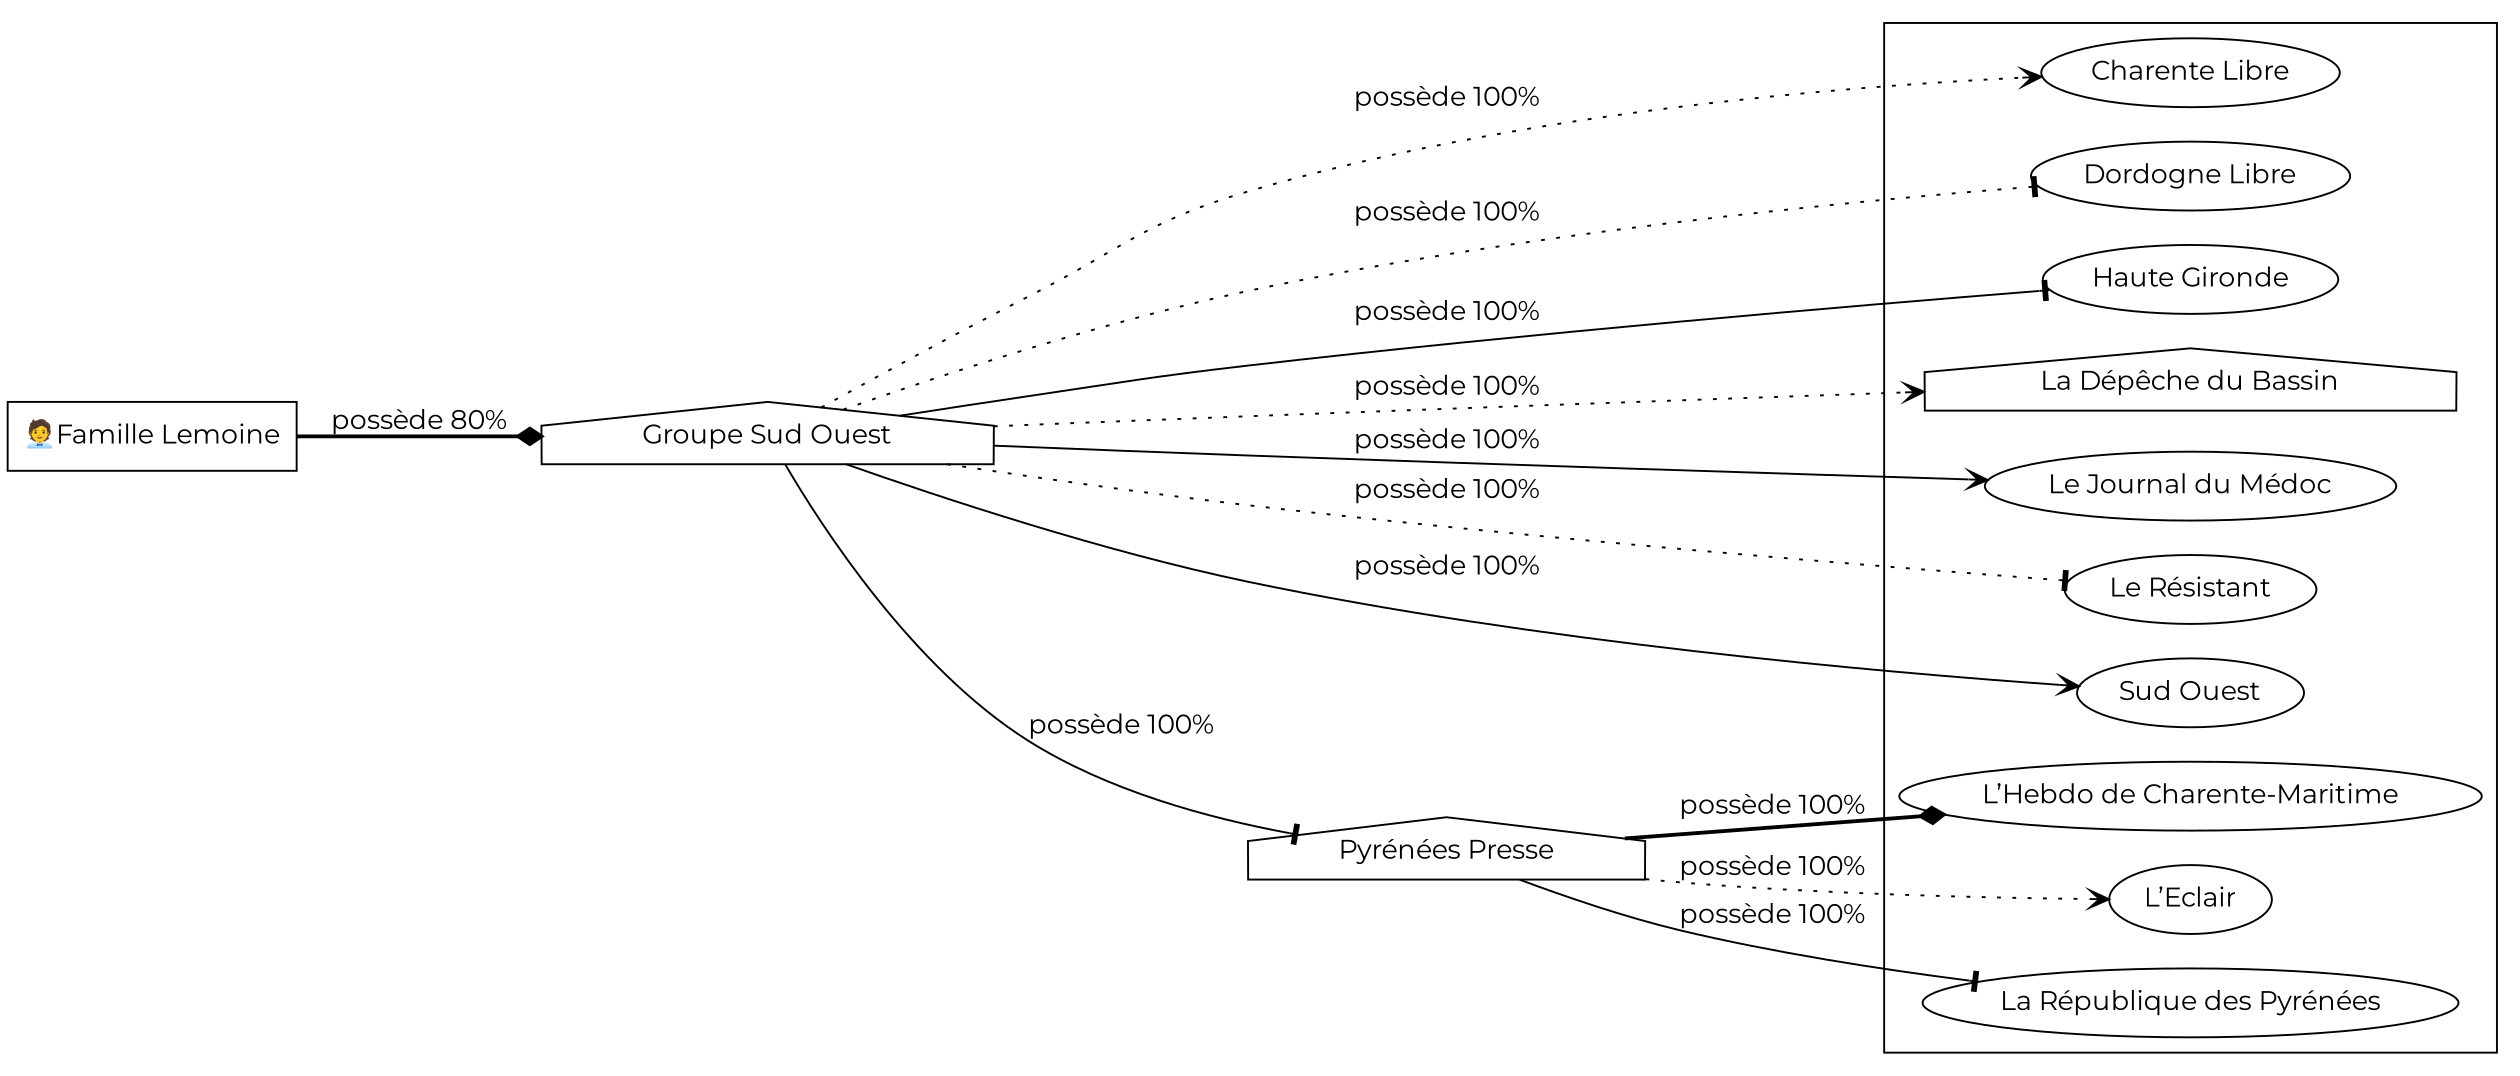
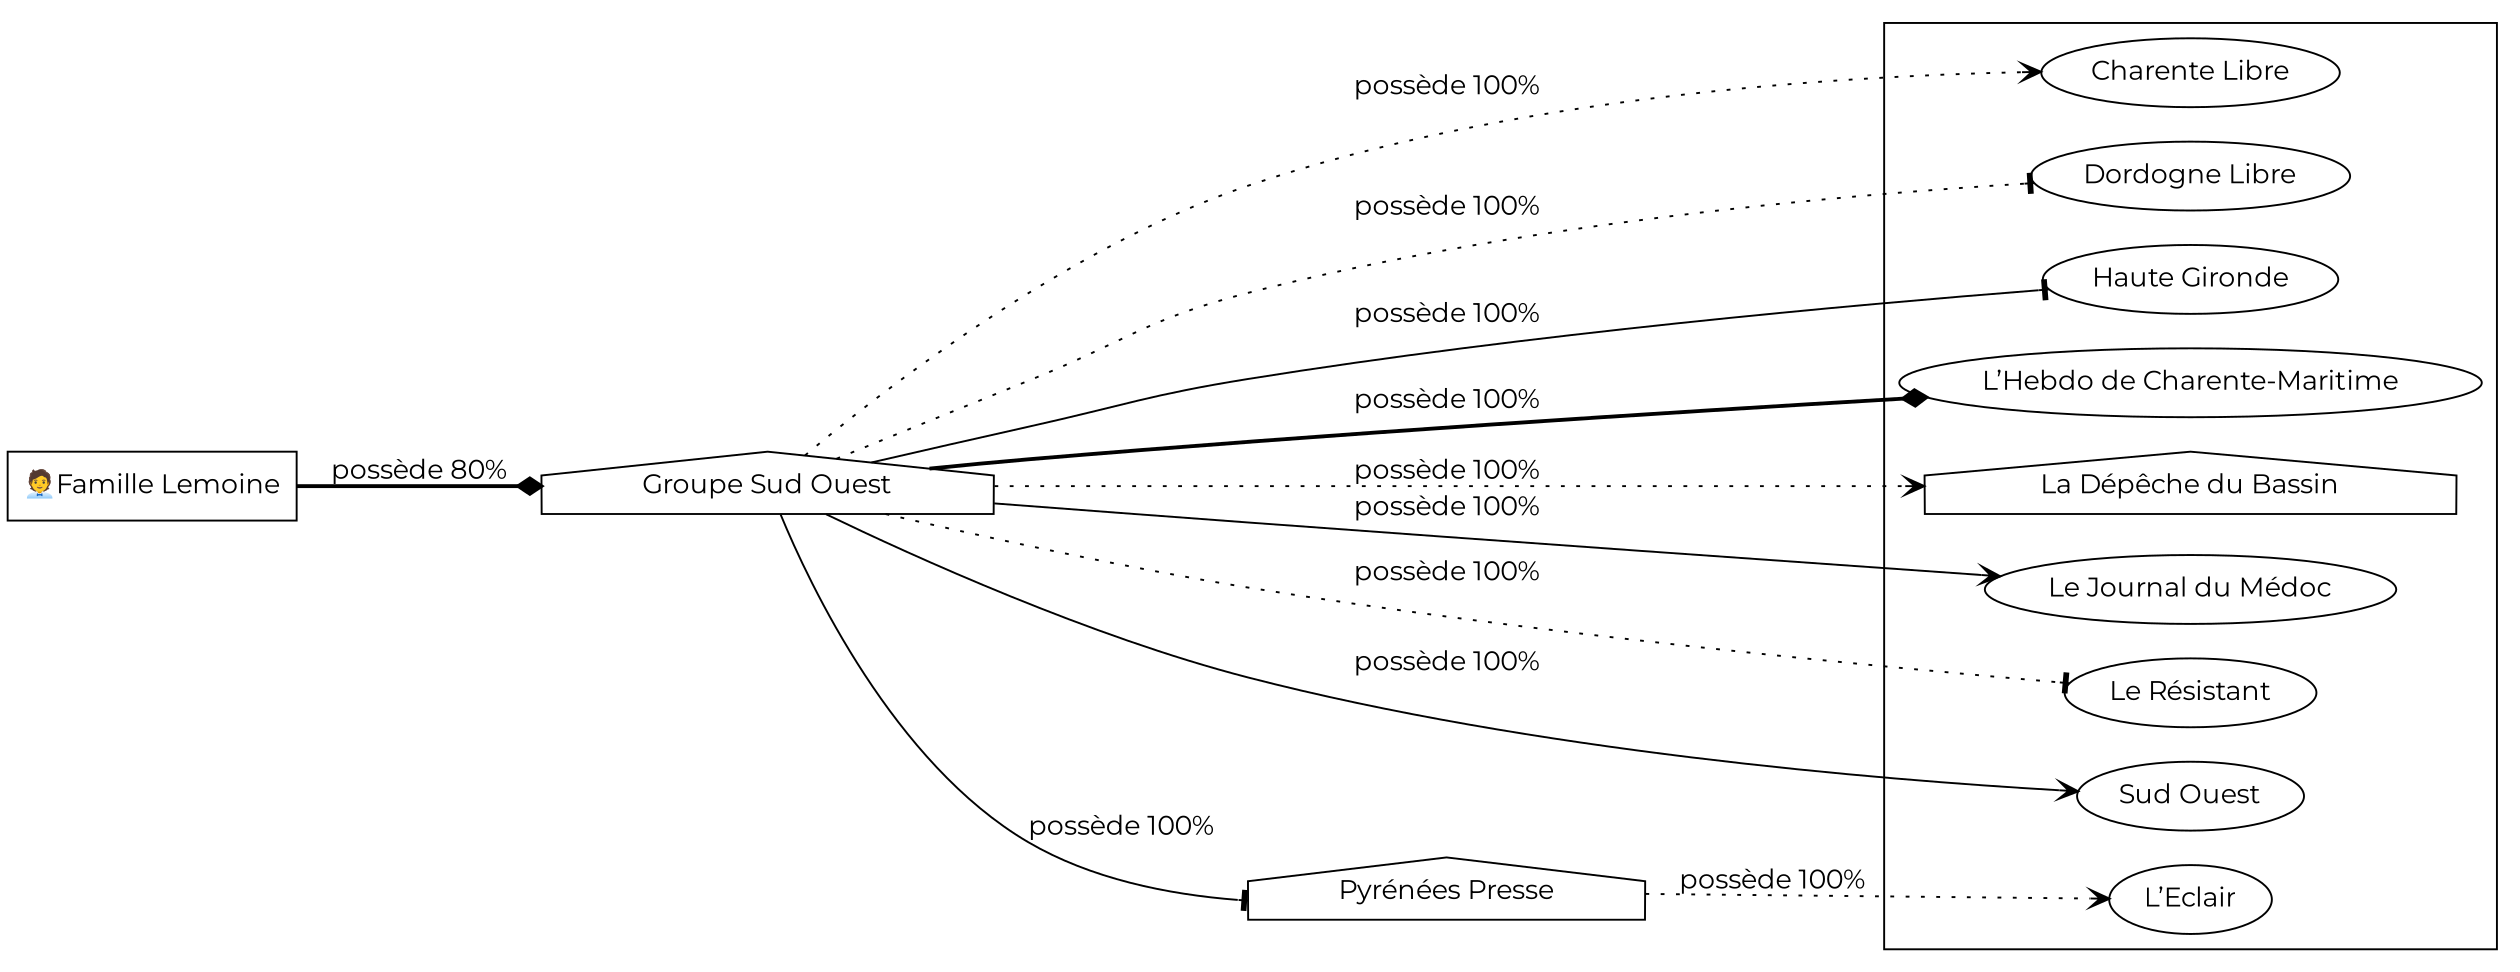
edge "Pyrénées Presse" -> "L’Hebdo de Charente-Maritime": now "Groupe Sud Ouest" -> "L’Hebdo de Charente-Maritime"
node "La République des Pyrénées": removed
